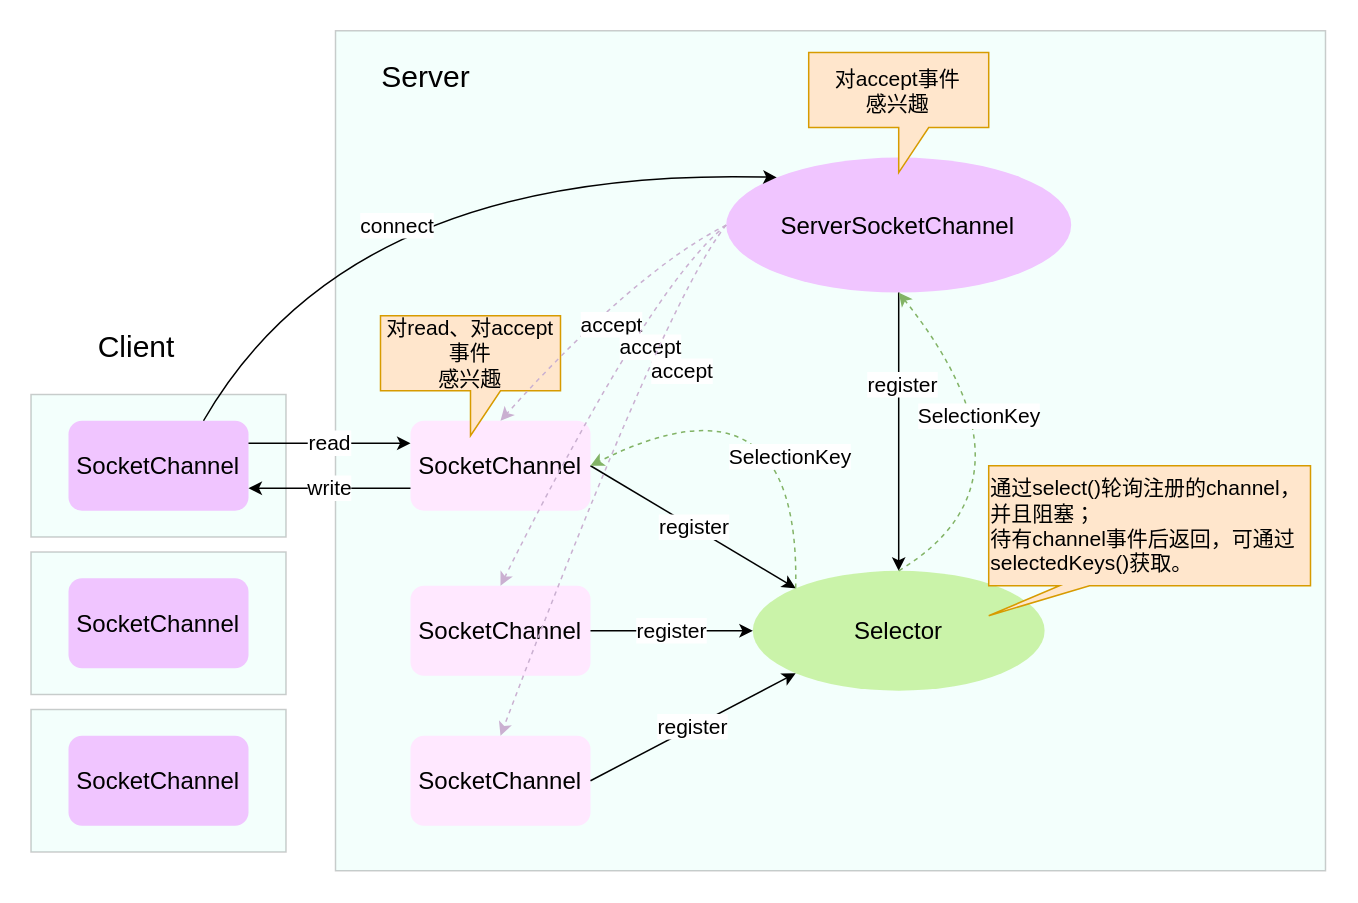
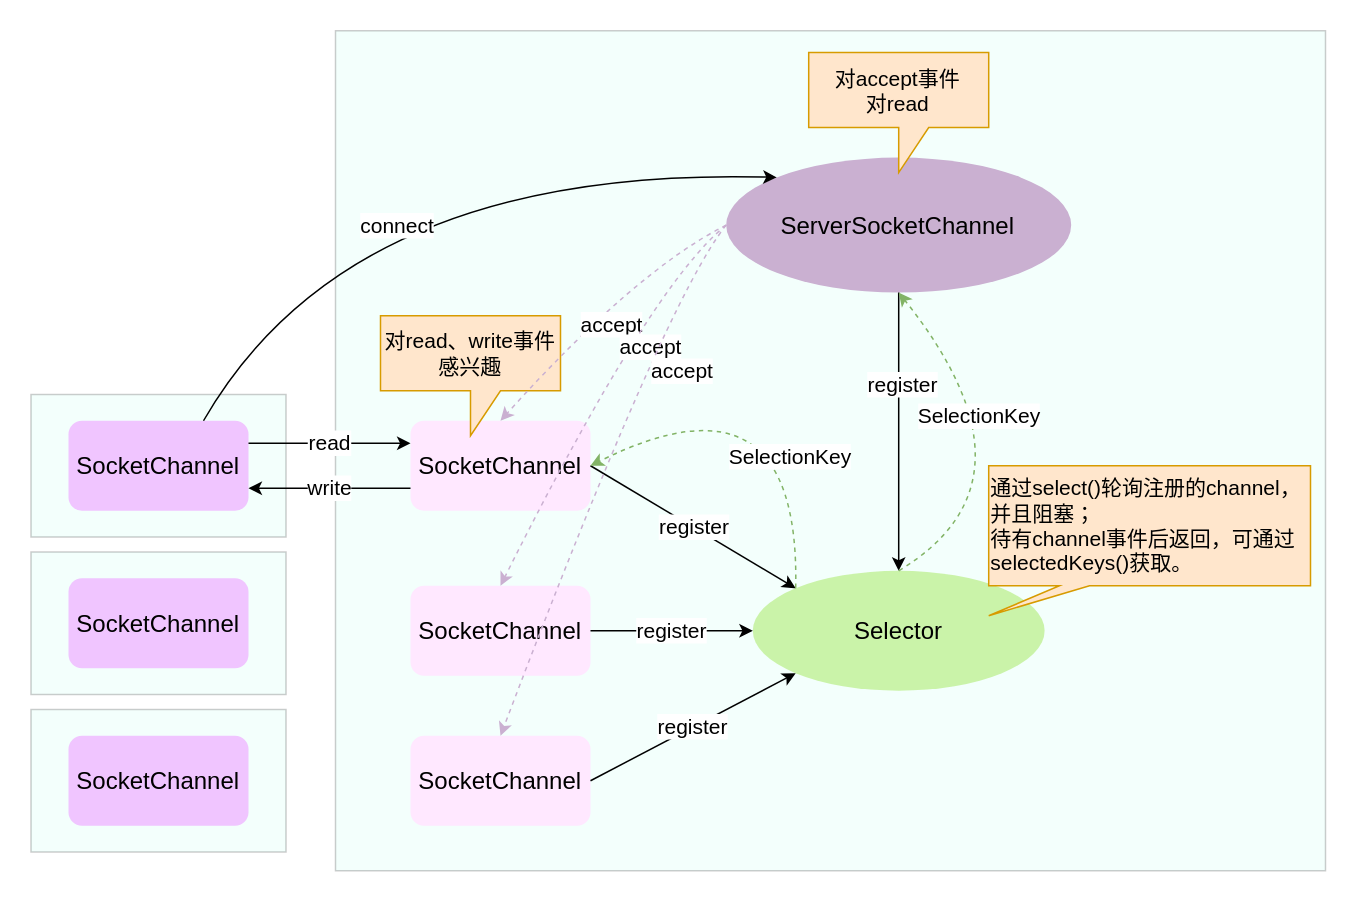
node "Server": removed
node "对accept事件 感兴趣": label "对accept事件 感兴趣" -> "对accept事件 对read"
node "ServerSocketChannel": fillcolor #f0c5ff -> #cab0d1
node "Client": removed
node "对read、对accept事件感兴趣": label "对read、对accept事件感兴趣" -> "对read、write事件感兴趣"
